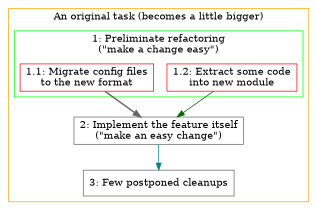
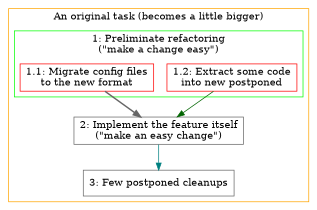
node "1.2: Extract some code into new module": label "1.2: Extract some code into new module" -> "1.2: Extract some code into new postponed"
